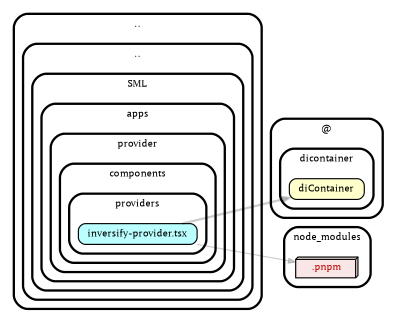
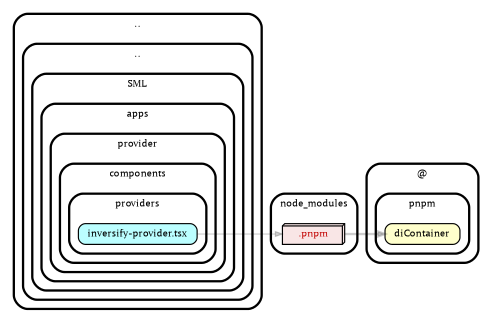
cluster "dicontainer": label "dicontainer" -> "pnpm"
edge "inversify-provider.tsx" -> "diContainer": now ".pnpm" -> "diContainer"
